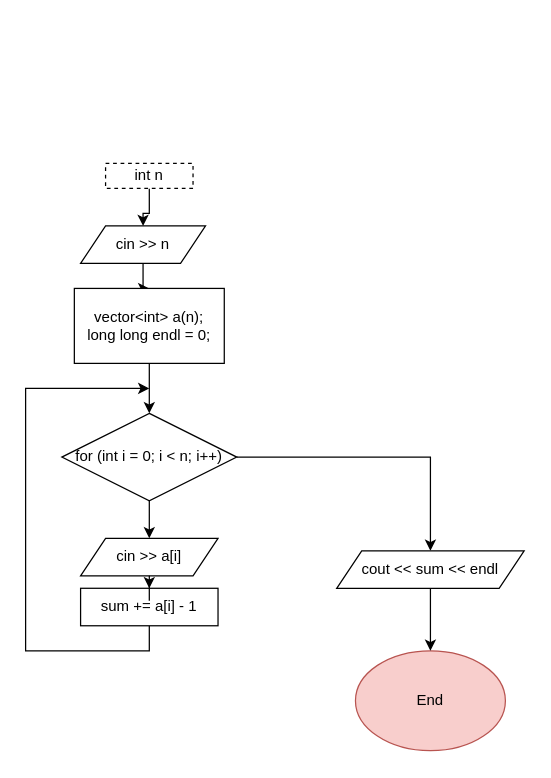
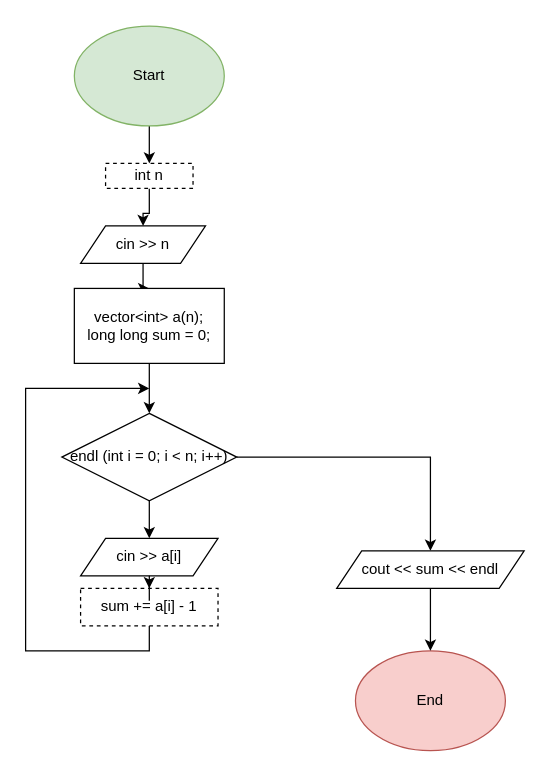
node "Start": added
edge "Start" -> "int n": added
node "vector<int> a(n); long long endl = 0;": label "vector<int> a(n); long long endl = 0;" -> "vector<int> a(n); long long sum = 0;"
node "for (int i = 0; i < n; i++)": label "for (int i = 0; i < n; i++)" -> "endl (int i = 0; i < n; i++)"
node "sum += a[i] - 1": style solid -> dashed
